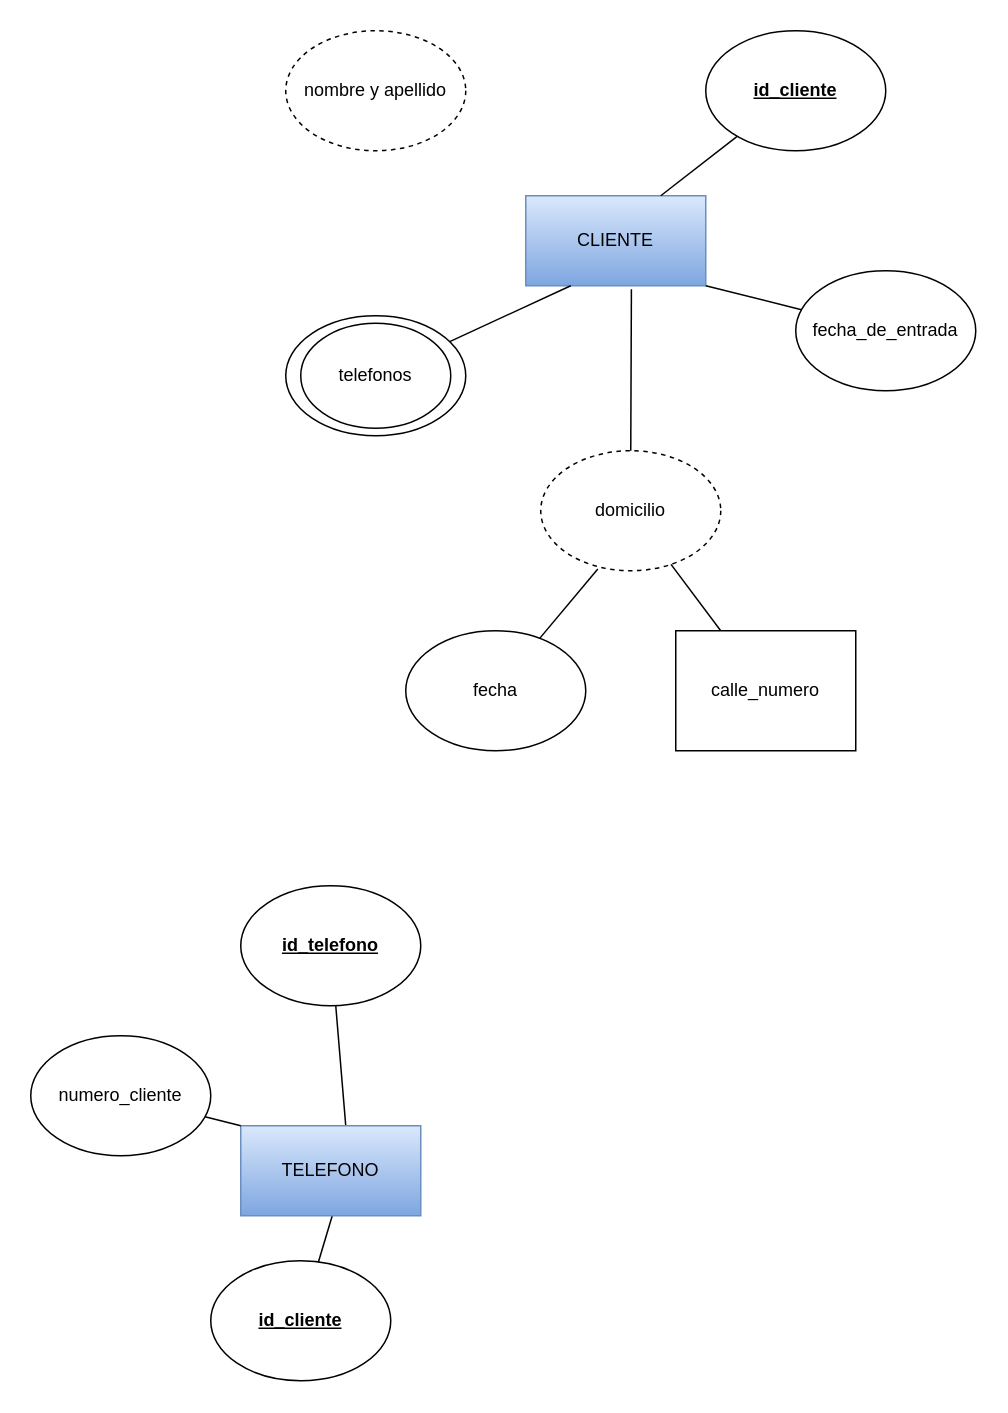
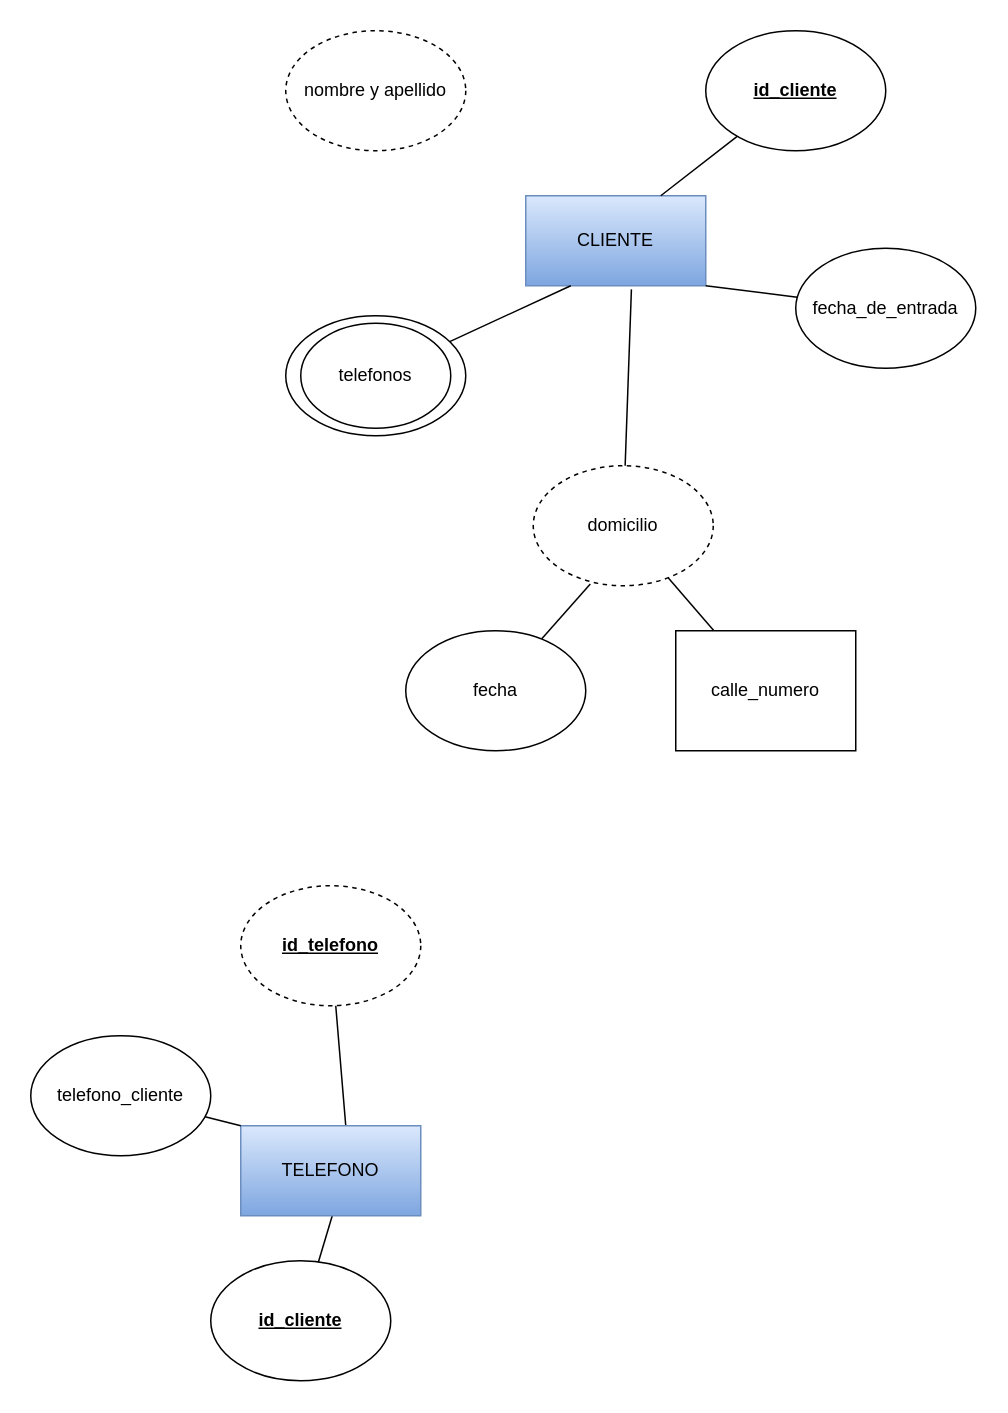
node "fecha_de_entrada": moved (886, 331) -> (886, 308)
node "domicilio": moved (631, 511) -> (623, 526)
node "id_telefono": style solid -> dashed
node "numero_cliente": label "numero_cliente" -> "telefono_cliente"
